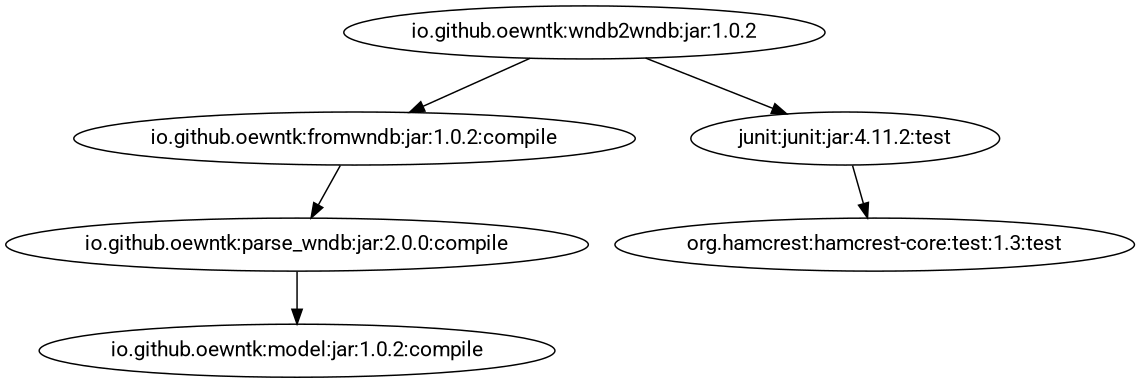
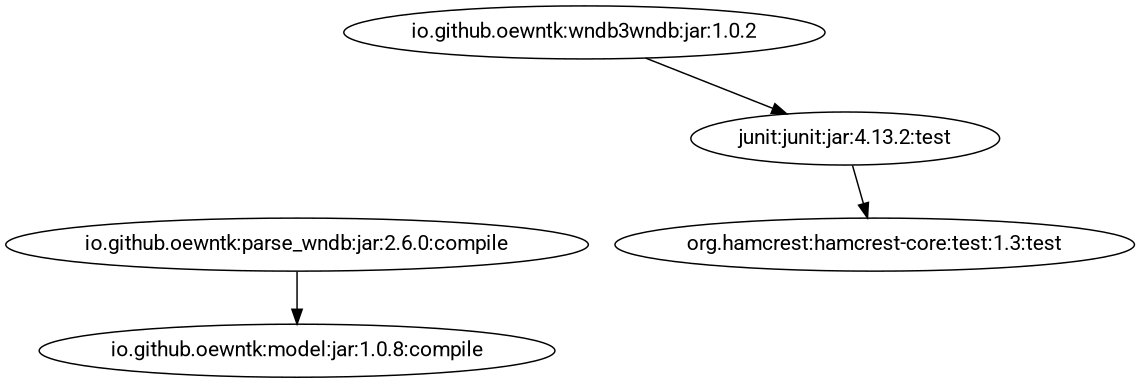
node "io.github.oewntk:wndb2wndb:jar:1.0.2": label "io.github.oewntk:wndb2wndb:jar:1.0.2" -> "io.github.oewntk:wndb3wndb:jar:1.0.2"
node "io.github.oewntk:fromwndb:jar:1.0.2:compile": removed
node "junit:junit:jar:4.11.2:test": label "junit:junit:jar:4.11.2:test" -> "junit:junit:jar:4.13.2:test"
node "io.github.oewntk:parse_wndb:jar:2.0.0:compile": label "io.github.oewntk:parse_wndb:jar:2.0.0:compile" -> "io.github.oewntk:parse_wndb:jar:2.6.0:compile"
node "io.github.oewntk:model:jar:1.0.2:compile": label "io.github.oewntk:model:jar:1.0.2:compile" -> "io.github.oewntk:model:jar:1.0.8:compile"
